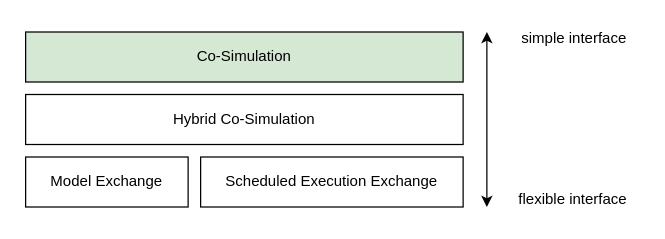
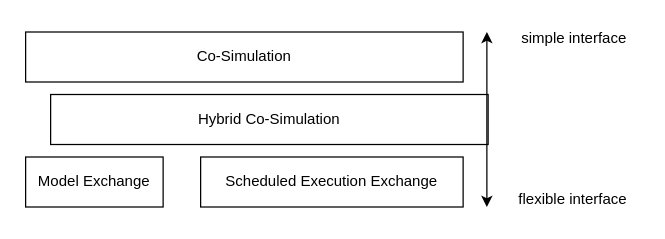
node "Co-Simulation": fillcolor #d5e8d4 -> #ffffff
node "Hybrid Co-Simulation": moved (244, 119) -> (269, 119)
node "Model Exchange": size 163x50 -> 138x50
